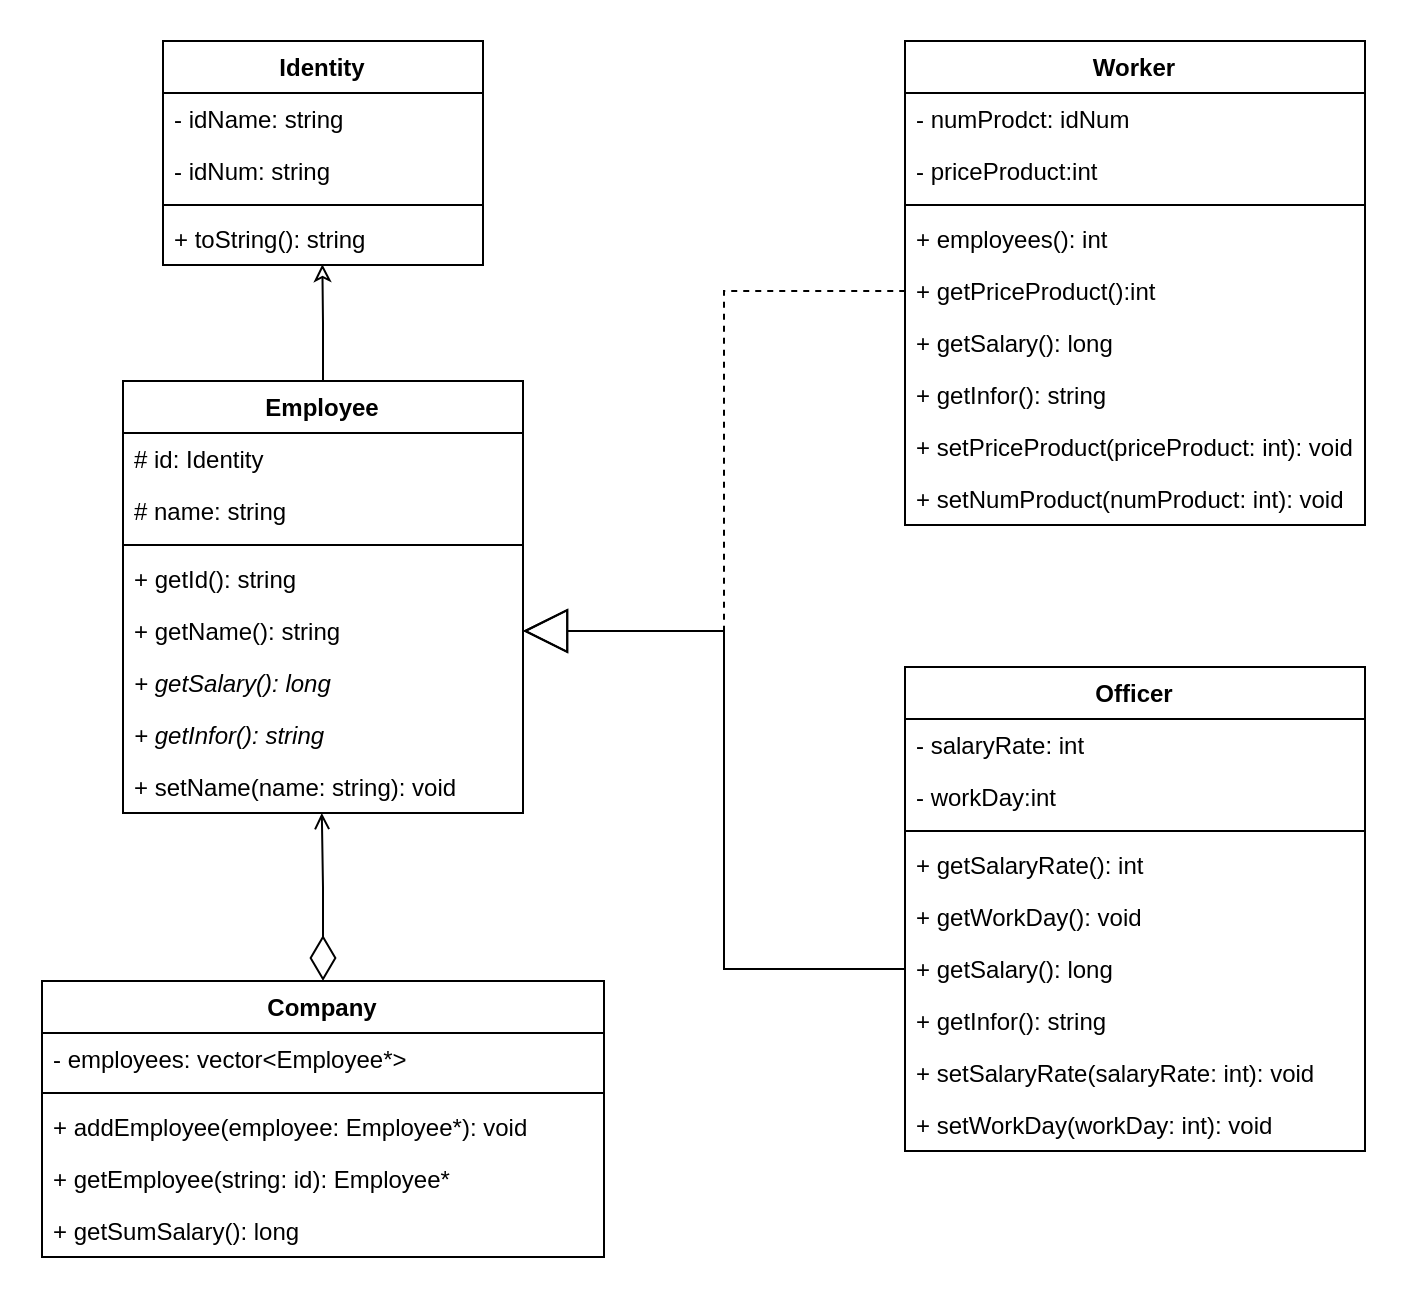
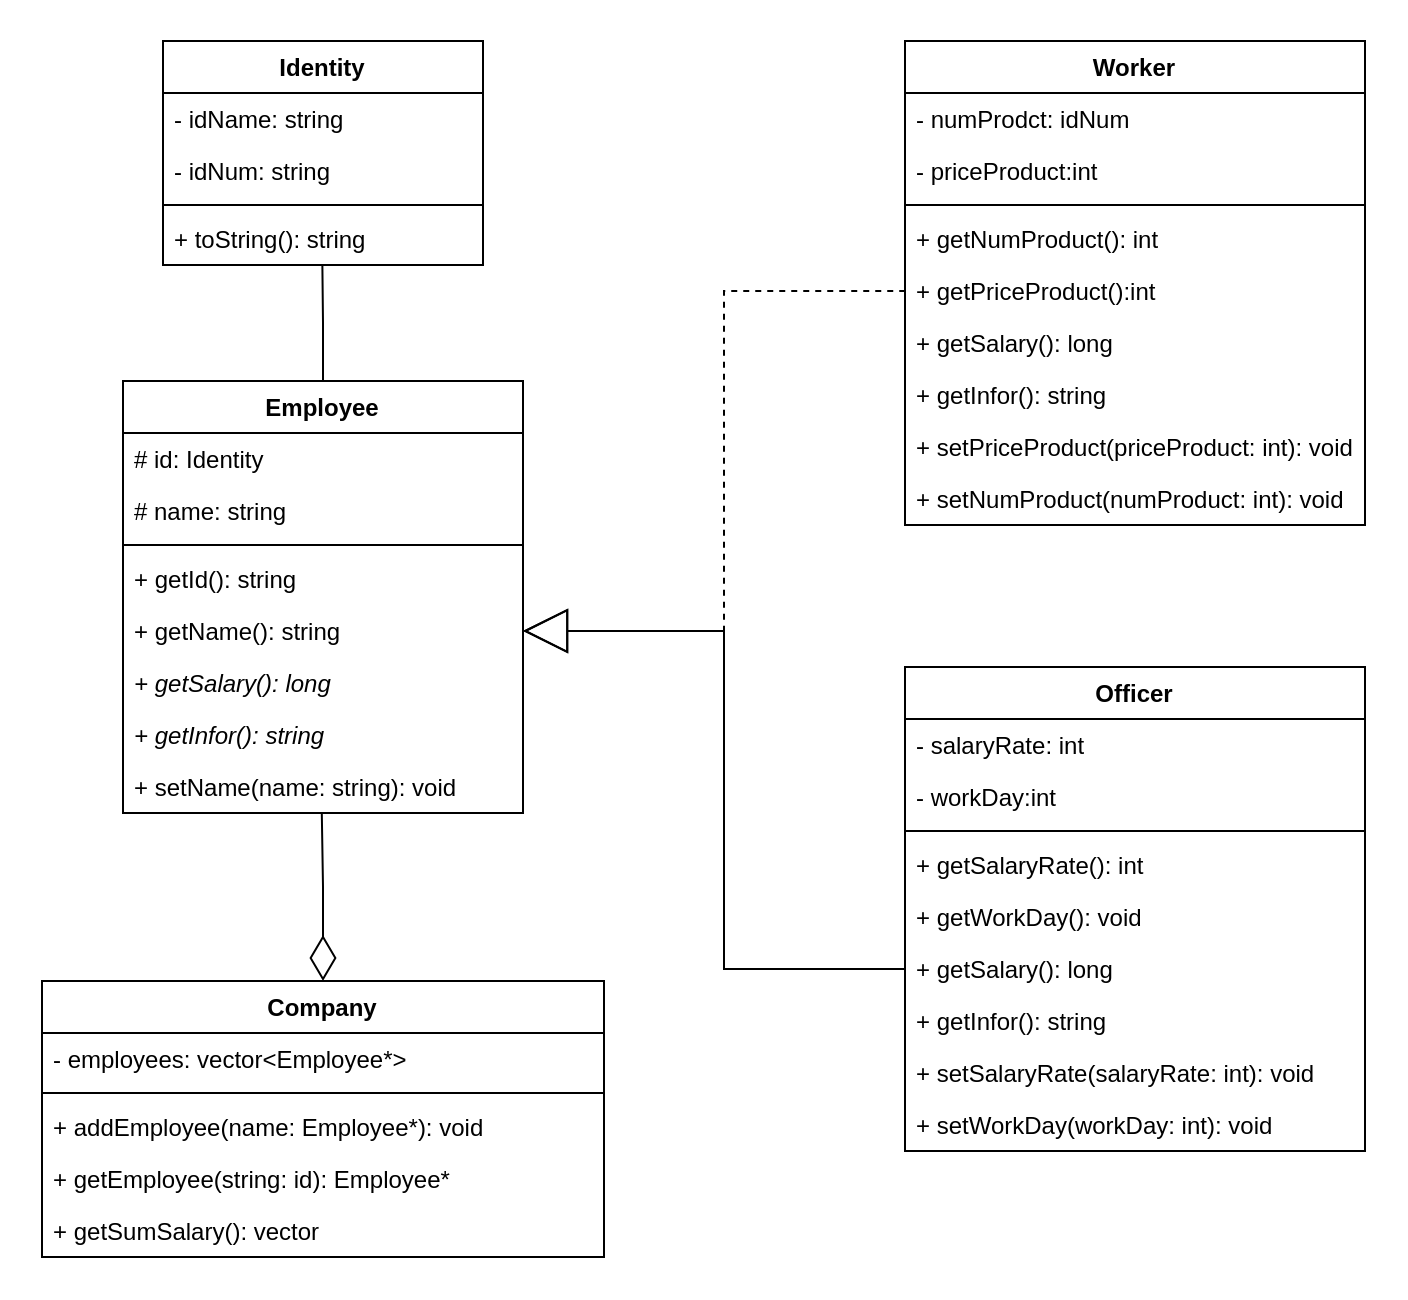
node "+ employees(): int": label "+ employees(): int" -> "+ getNumProduct(): int"
edge "Employee" -> "+ toString(): string": arrowhead classic -> none
edge "+ setName(name: string): void" -- "Company": arrowhead open -> none
node "+ addEmployee(employee: Employee*): void": label "+ addEmployee(employee: Employee*): void" -> "+ addEmployee(name: Employee*): void"
node "+ getSumSalary(): long": label "+ getSumSalary(): long" -> "+ getSumSalary(): vector"
